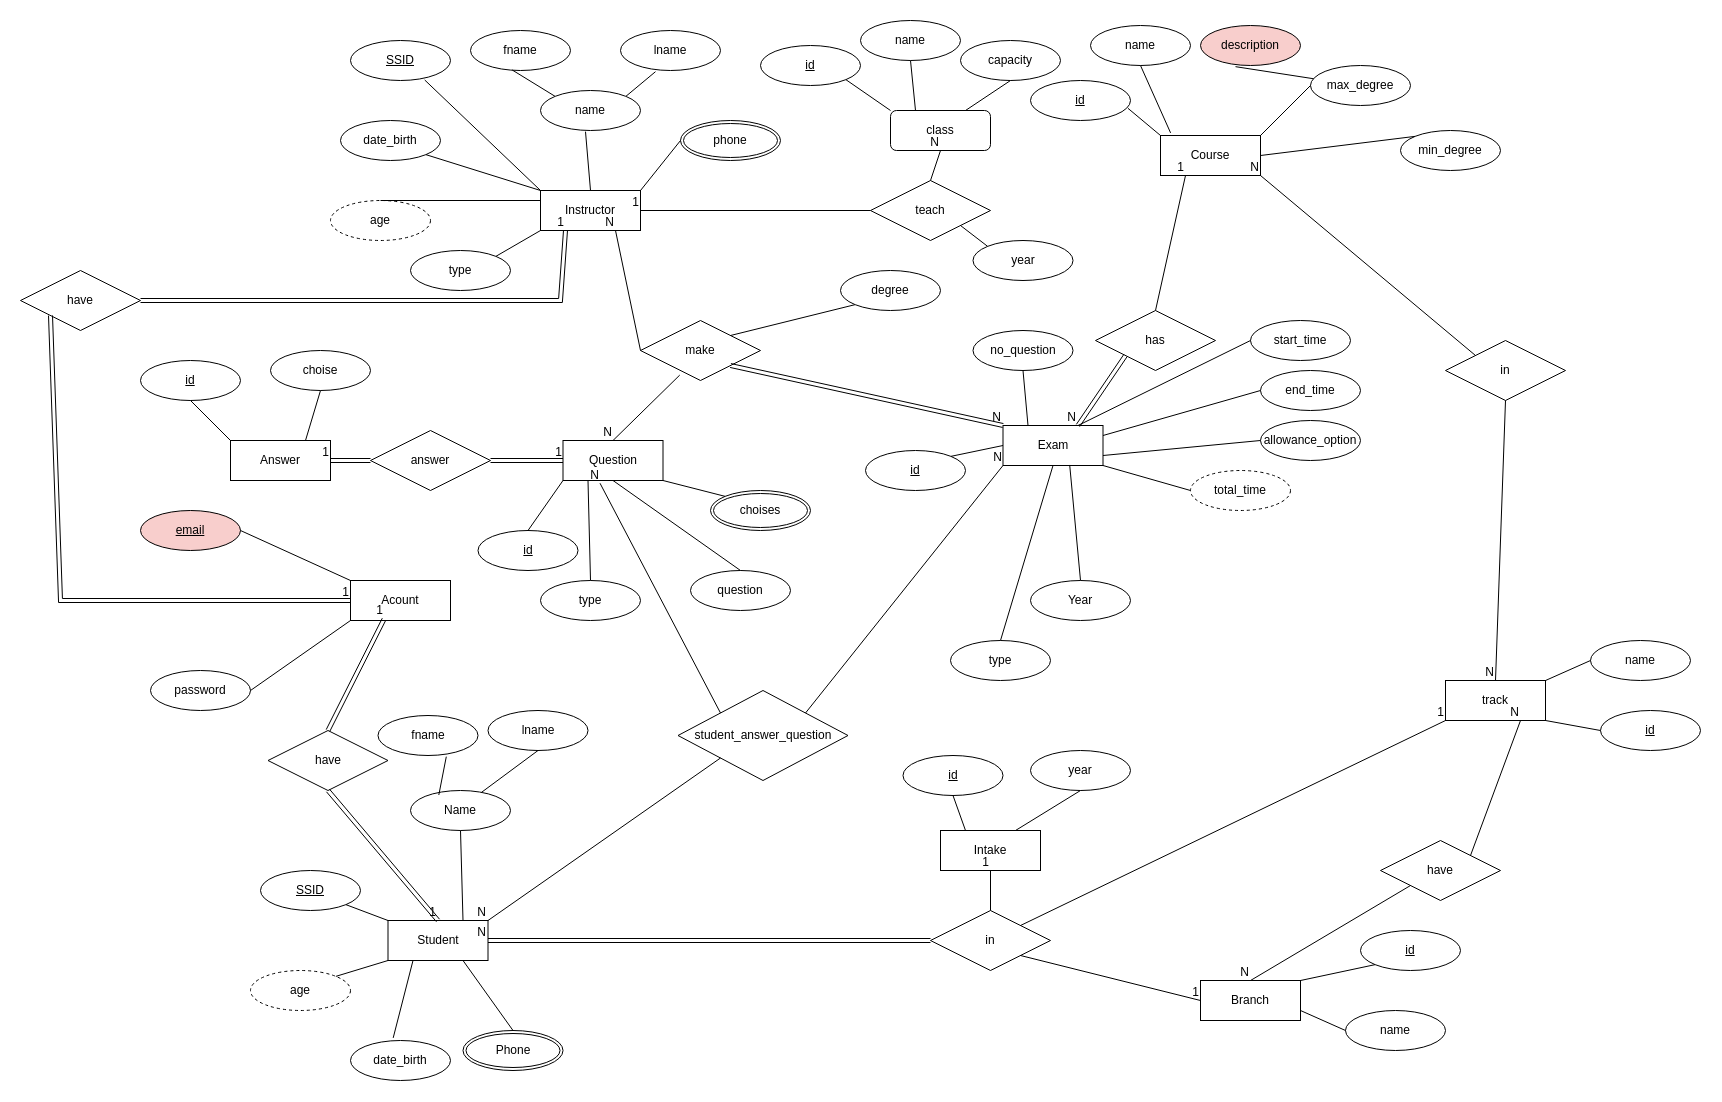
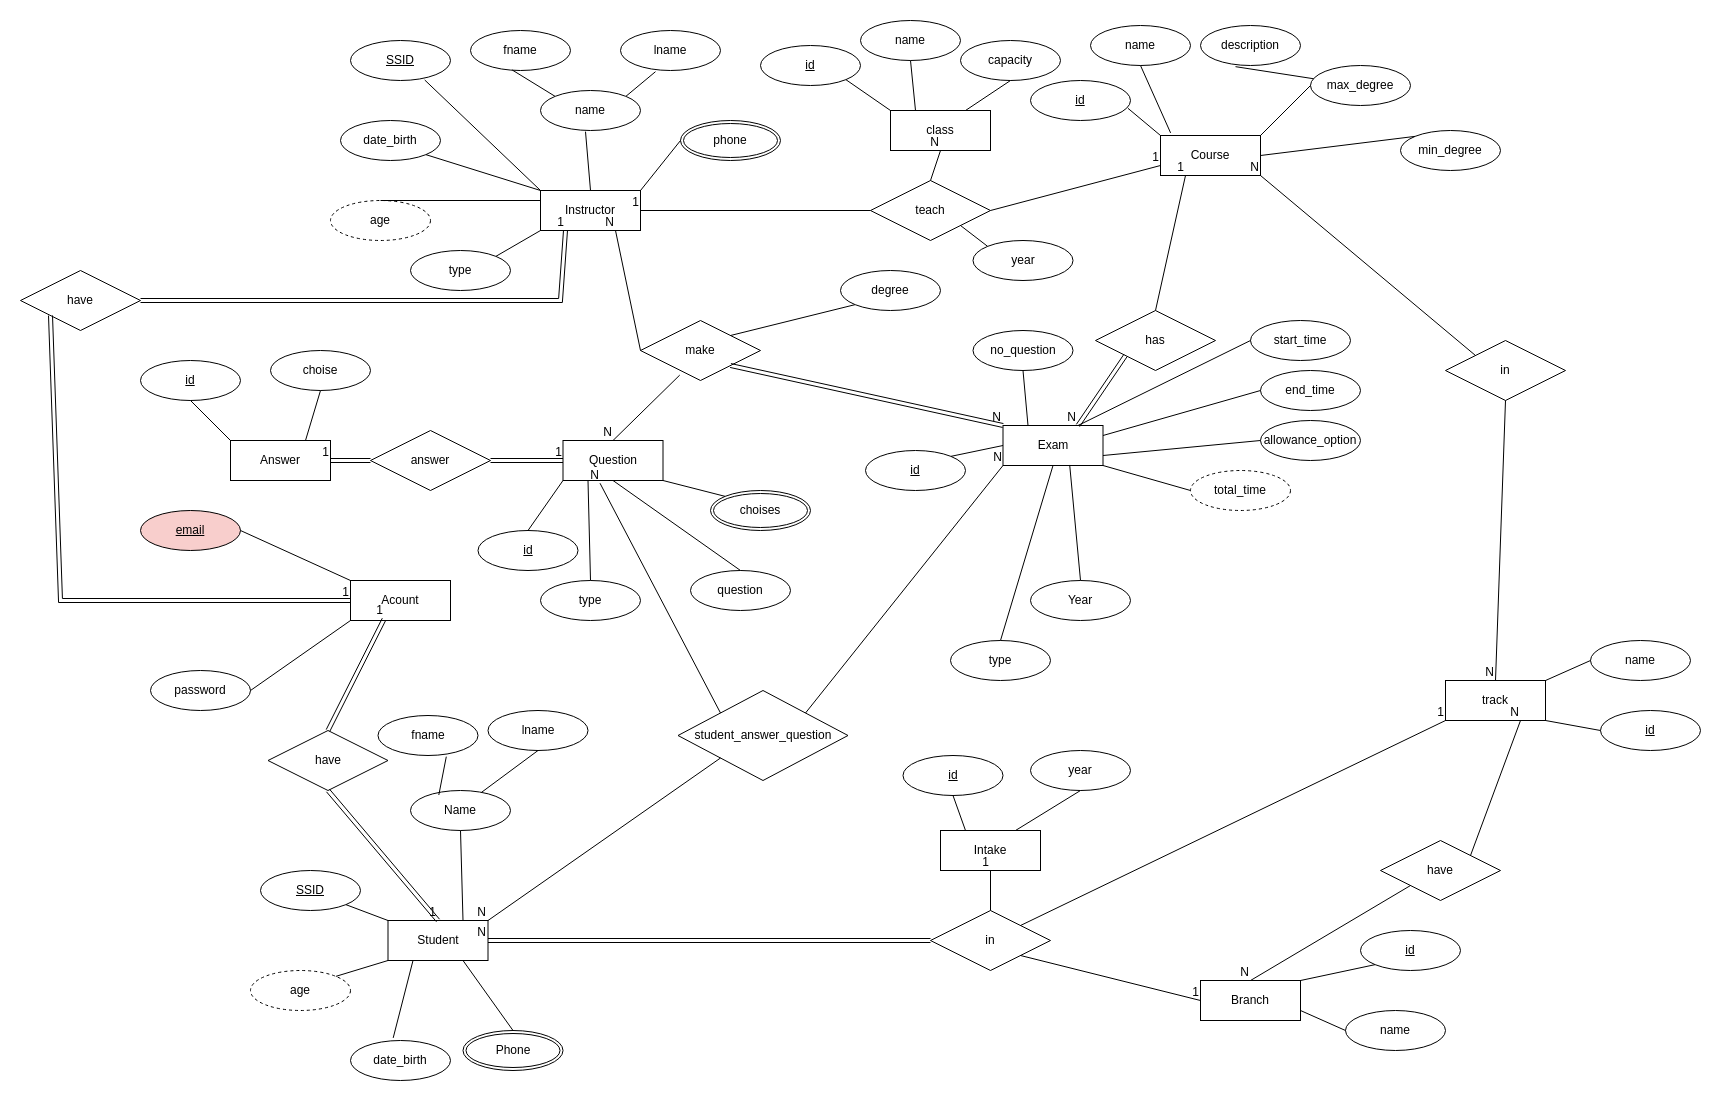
node "description": fillcolor #f8cecc -> #ffffff
node "class": shape rounded rectangle -> rectangle
edge "Course" -- "teach": added, label "1"
